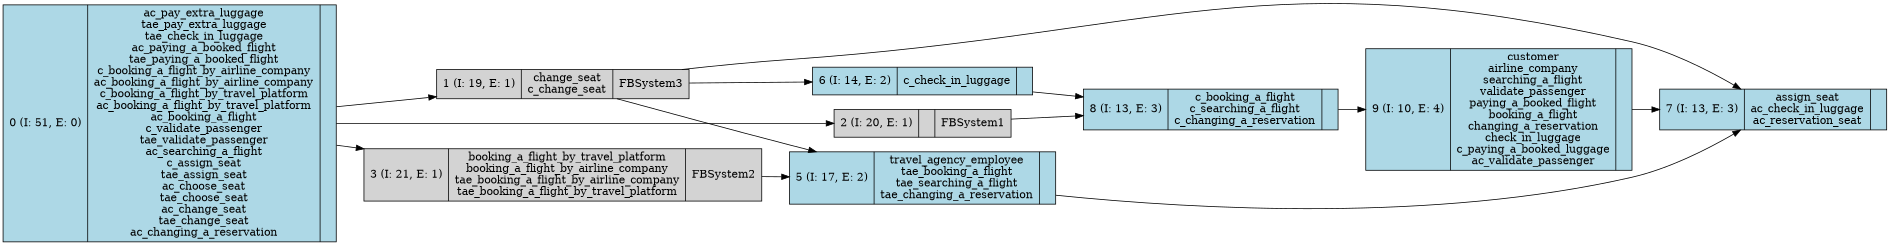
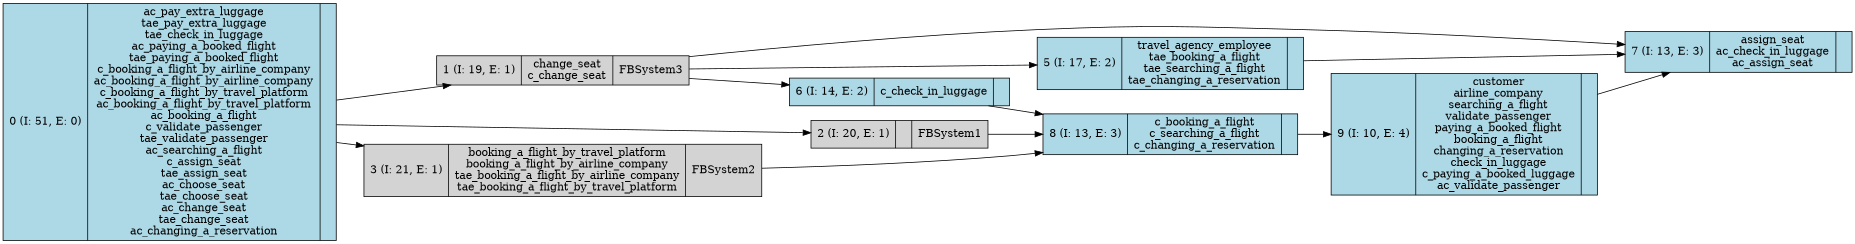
node "7 (I: 13, E: 3)": text "ac_reservation_seat" -> "ac_assign_seat"
edge "3 (I: 21, E: 1)" -> "5 (I: 17, E: 2)": now "3 (I: 21, E: 1)" -> "8 (I: 13, E: 3)"
